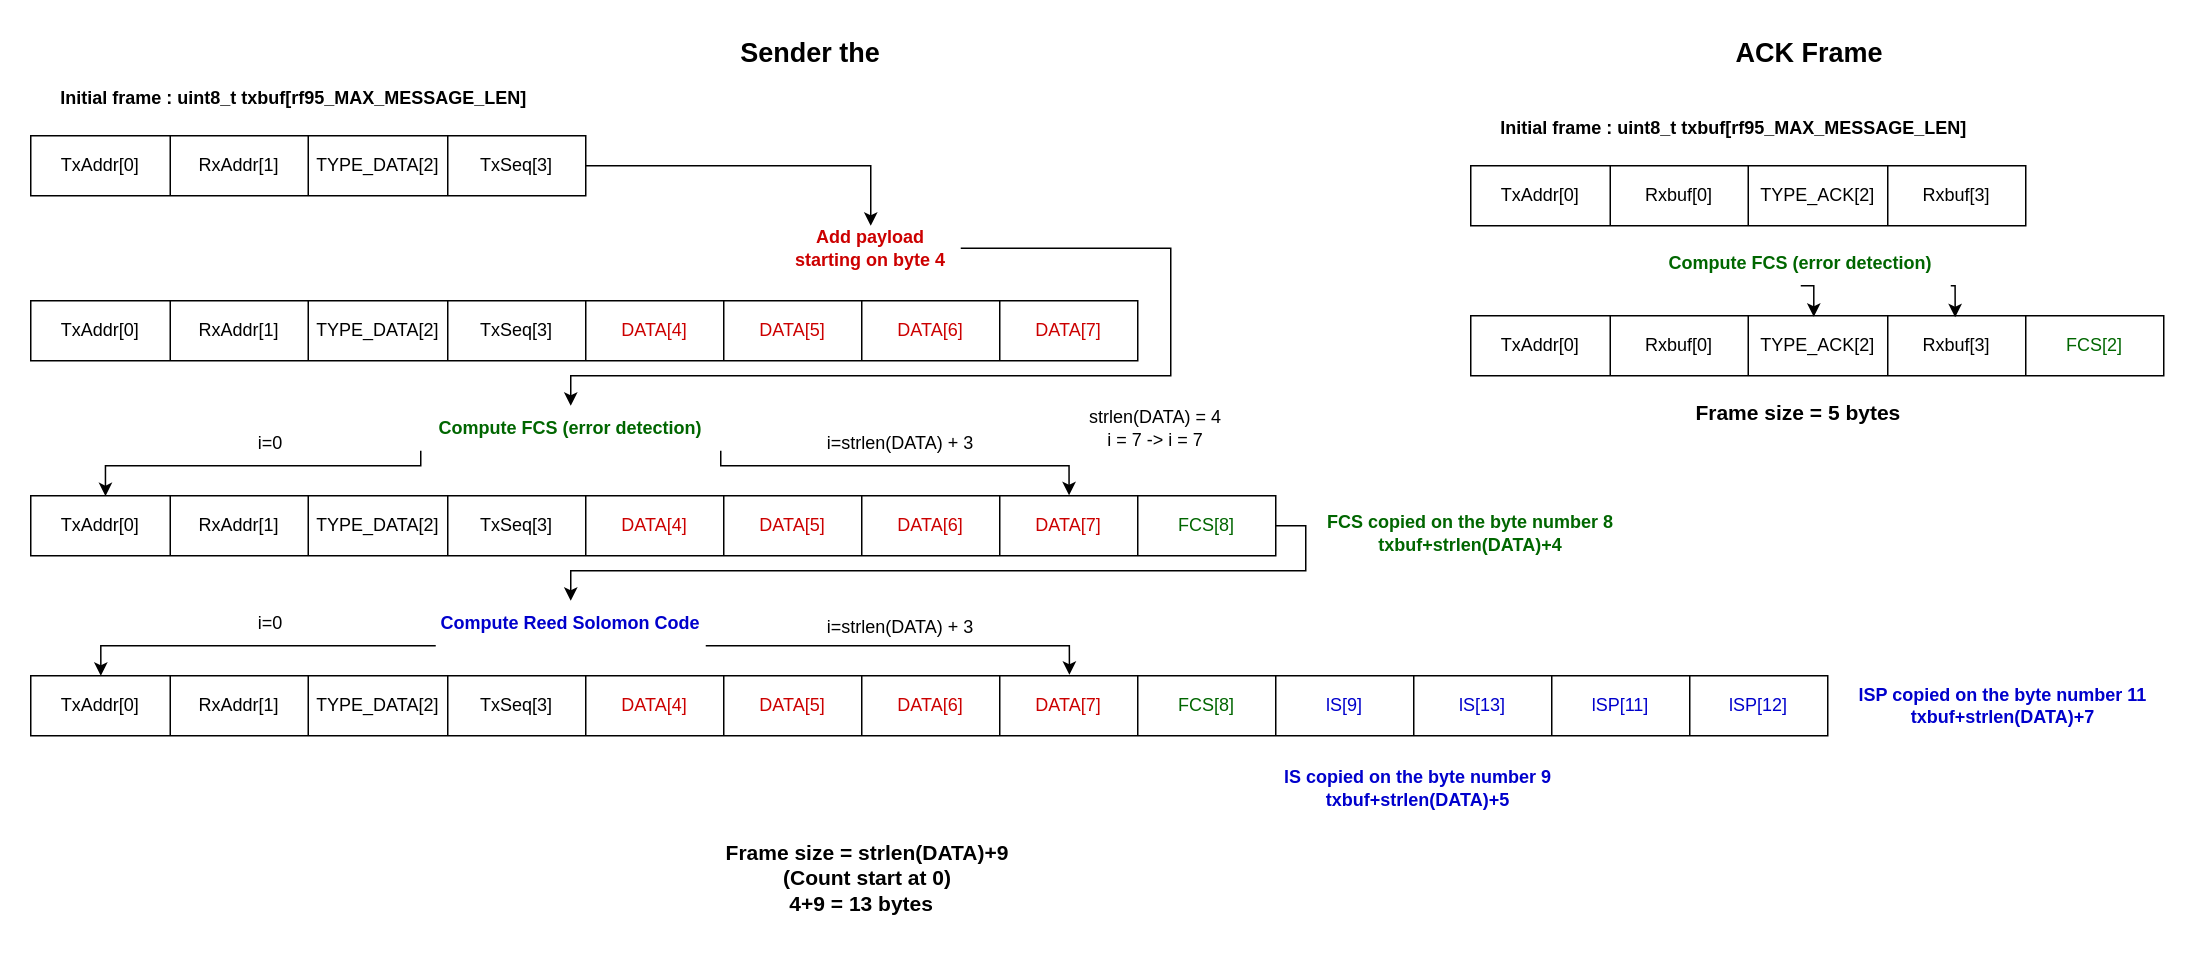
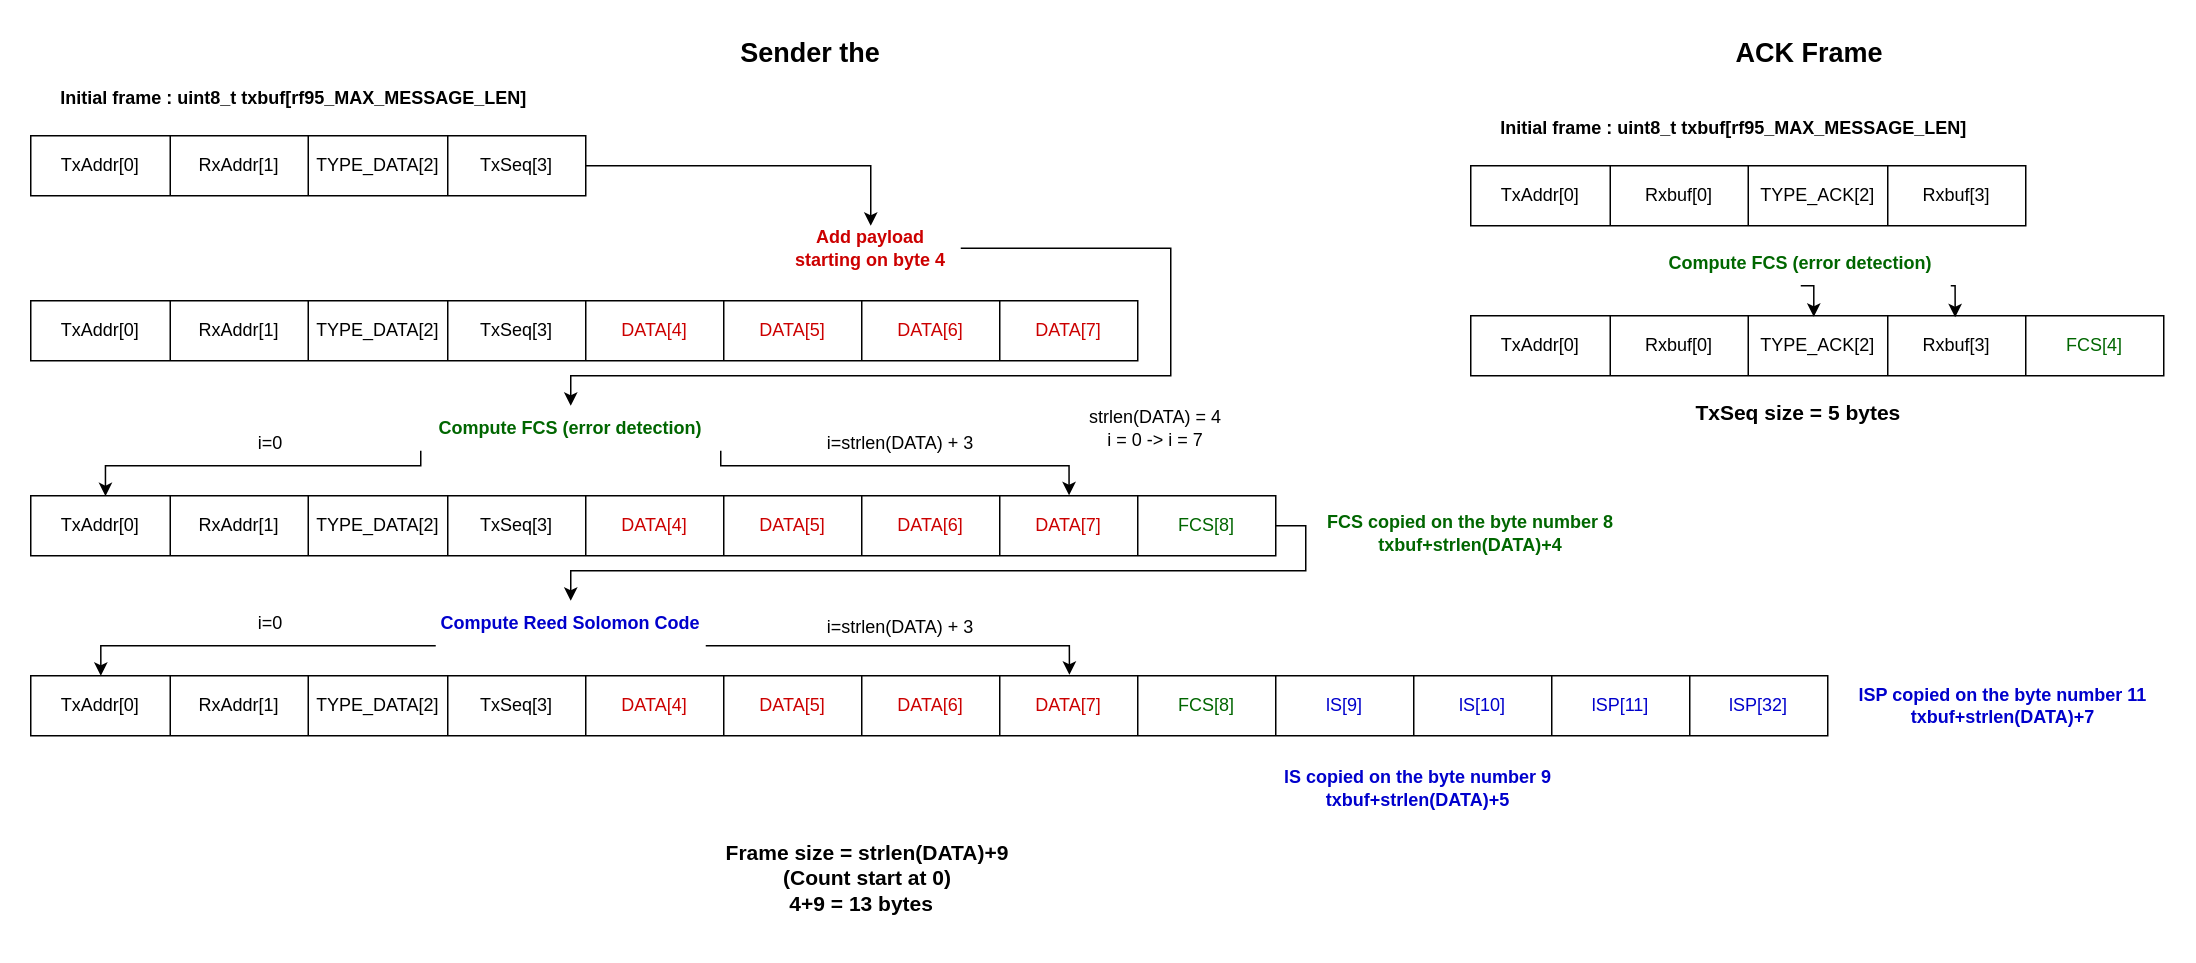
node "FCS[2]": label "FCS[2]" -> "FCS[4]"
node "Frame size = 5 bytes": label "Frame size = 5 bytes" -> "TxSeq size = 5 bytes"
node "strlen(DATA) = 4 i = 7 -> i = 7": label "strlen(DATA) = 4 i = 7 -> i = 7" -> "strlen(DATA) = 4 i = 0 -> i = 7"
node "lS[13]": label "lS[13]" -> "lS[10]"
node "lSP[12]": label "lSP[12]" -> "lSP[32]"
